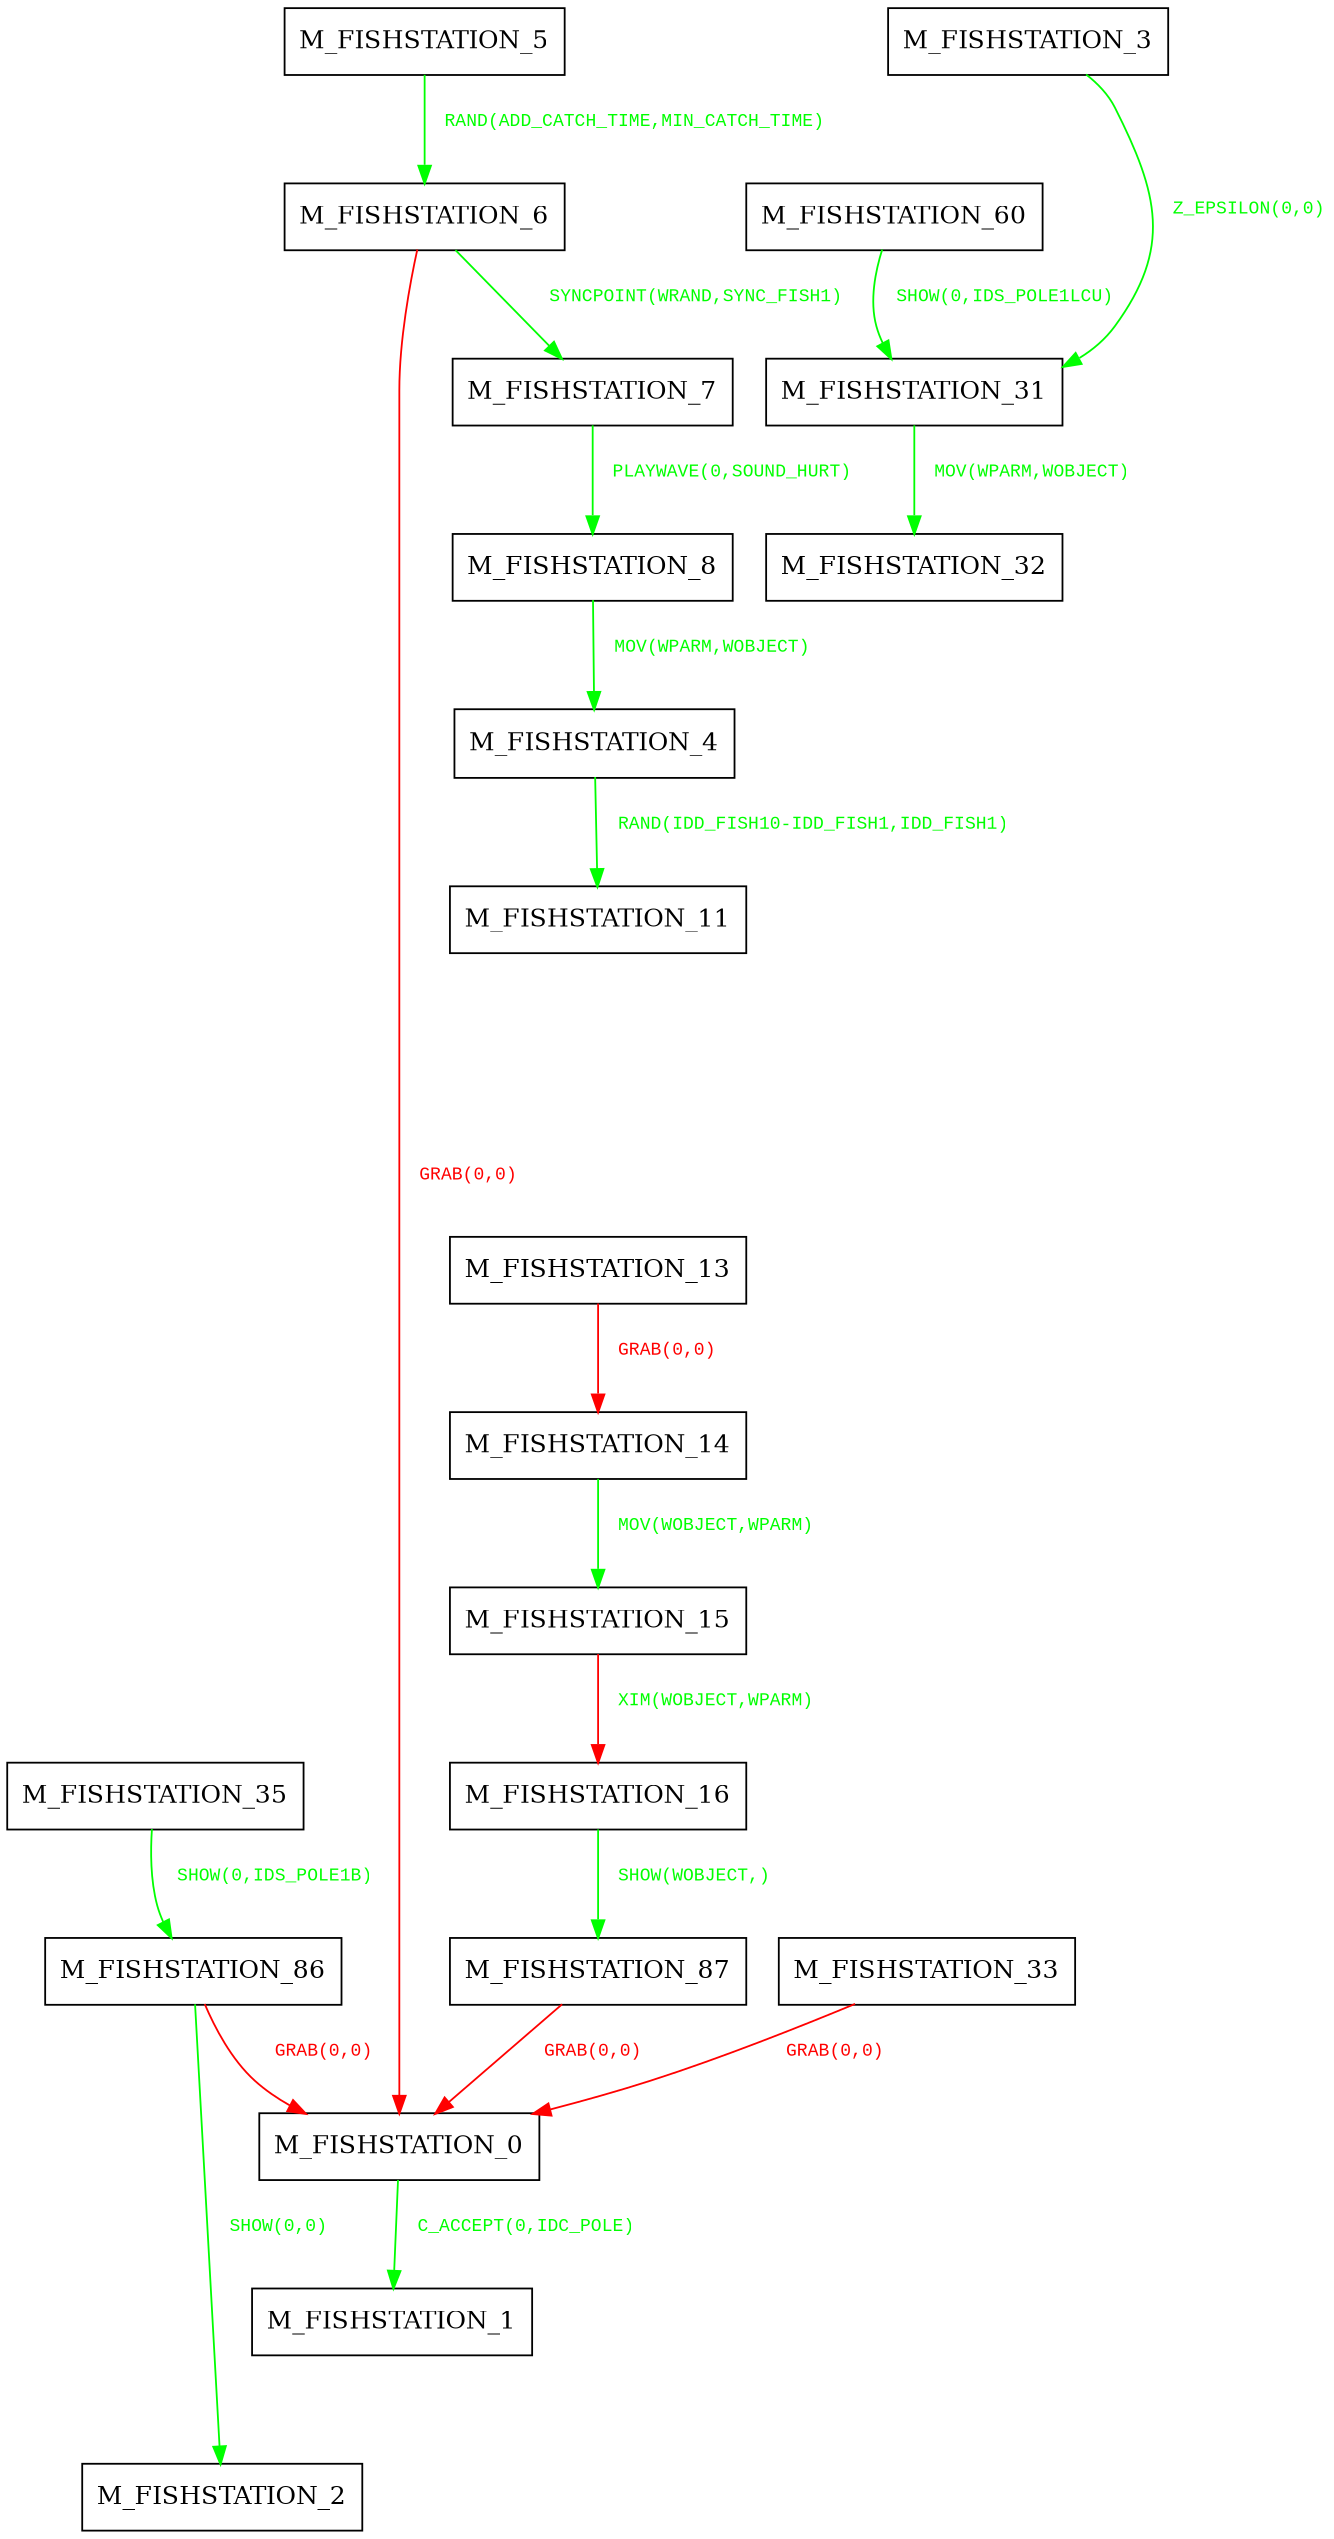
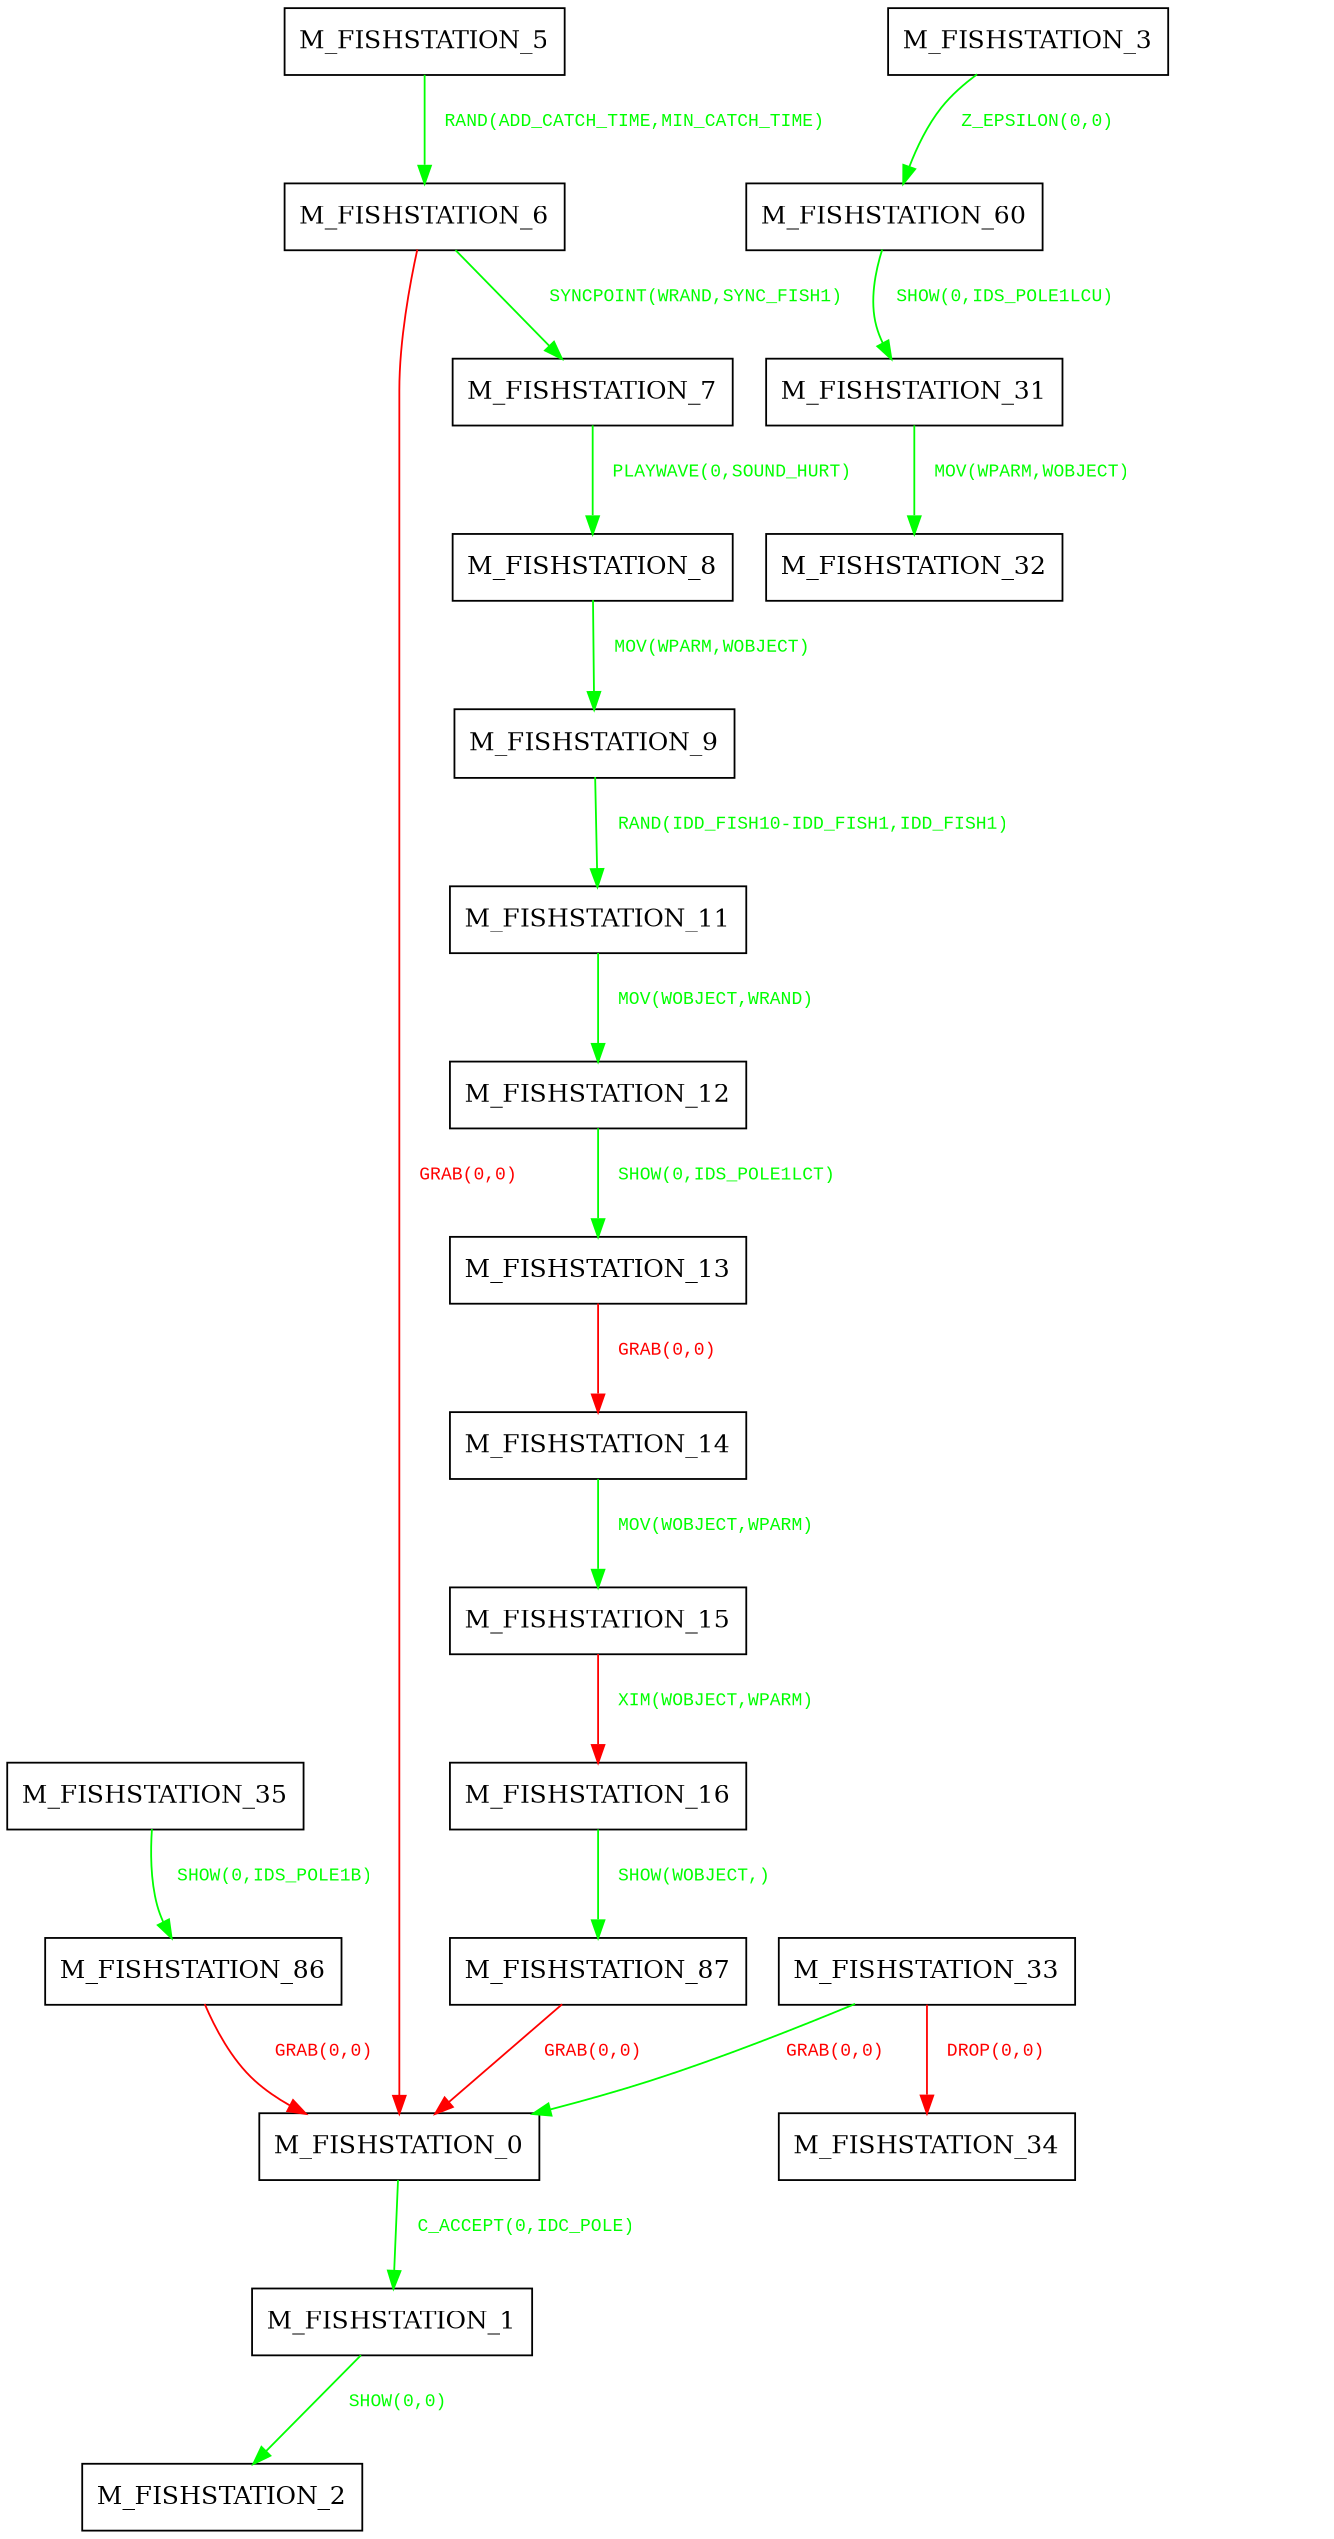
edge "M_FISHSTATION_3" -> "M_FISHSTATION_31": now "M_FISHSTATION_3" -> "M_FISHSTATION_60"
node "M_FISHSTATION_4": label "M_FISHSTATION_4" -> "M_FISHSTATION_9"
node "M_FISHSTATION_12": added
edge "M_FISHSTATION_33" -> "M_FISHSTATION_0": color red -> green
node "M_FISHSTATION_34": added
edge "M_FISHSTATION_86" -> "M_FISHSTATION_2": now "M_FISHSTATION_1" -> "M_FISHSTATION_2"
